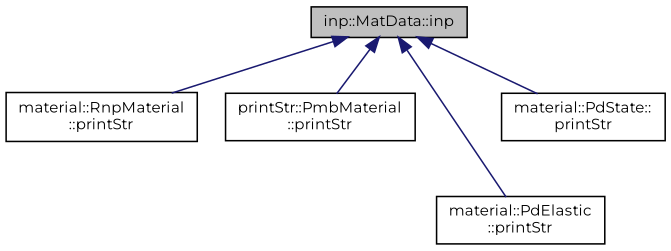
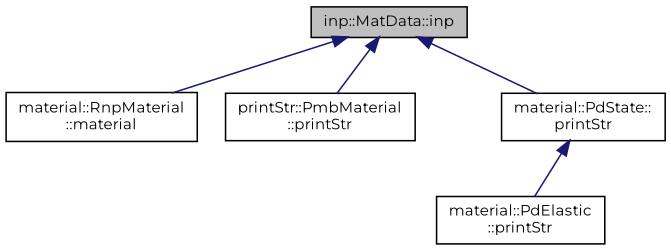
node "material::RnpMaterial ::printStr": label "material::RnpMaterial ::printStr" -> "material::RnpMaterial ::material"
edge "material::PdElastic ::printStr" -> "inp::MatData::inp": now "material::PdElastic ::printStr" -> "material::PdState:: printStr"
